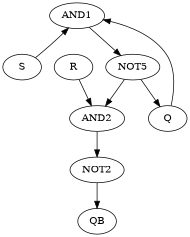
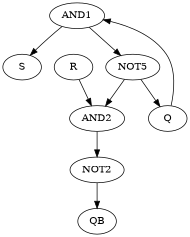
edge "S" -> "AND1": reversed
